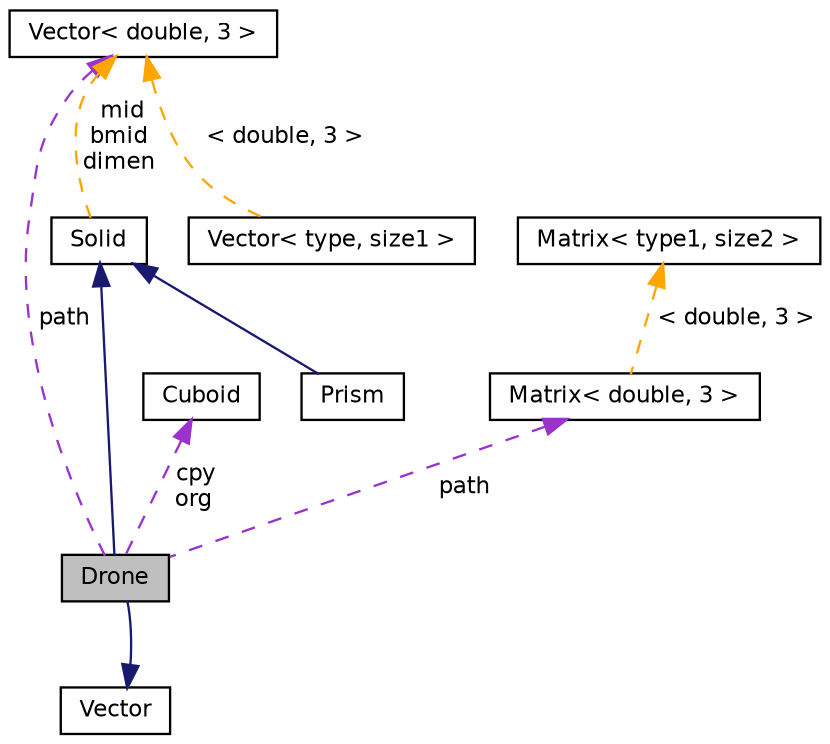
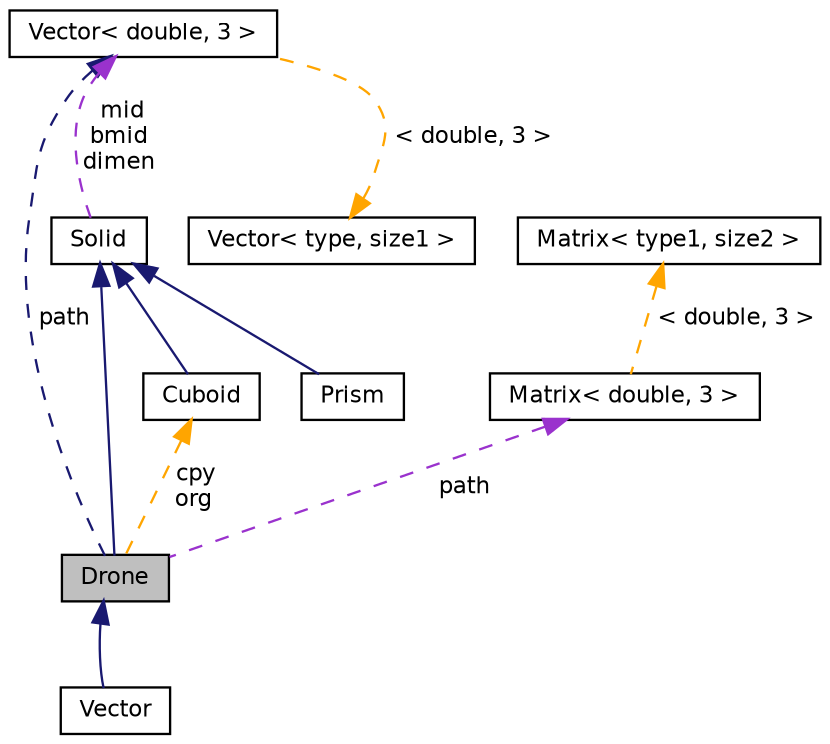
edge "Solid" -> "Vector< double, 3 >": color orange -> darkorchid3
edge "Vector< type, size1 >" -> "Vector< double, 3 >": reversed
edge "Drone" -> "Vector< double, 3 >": color darkorchid3 -> midnightblue
edge "Cuboid" -> "Solid": added
edge "Drone" -> "Cuboid": color darkorchid3 -> orange
edge "Drone" -> "Vector": reversed
